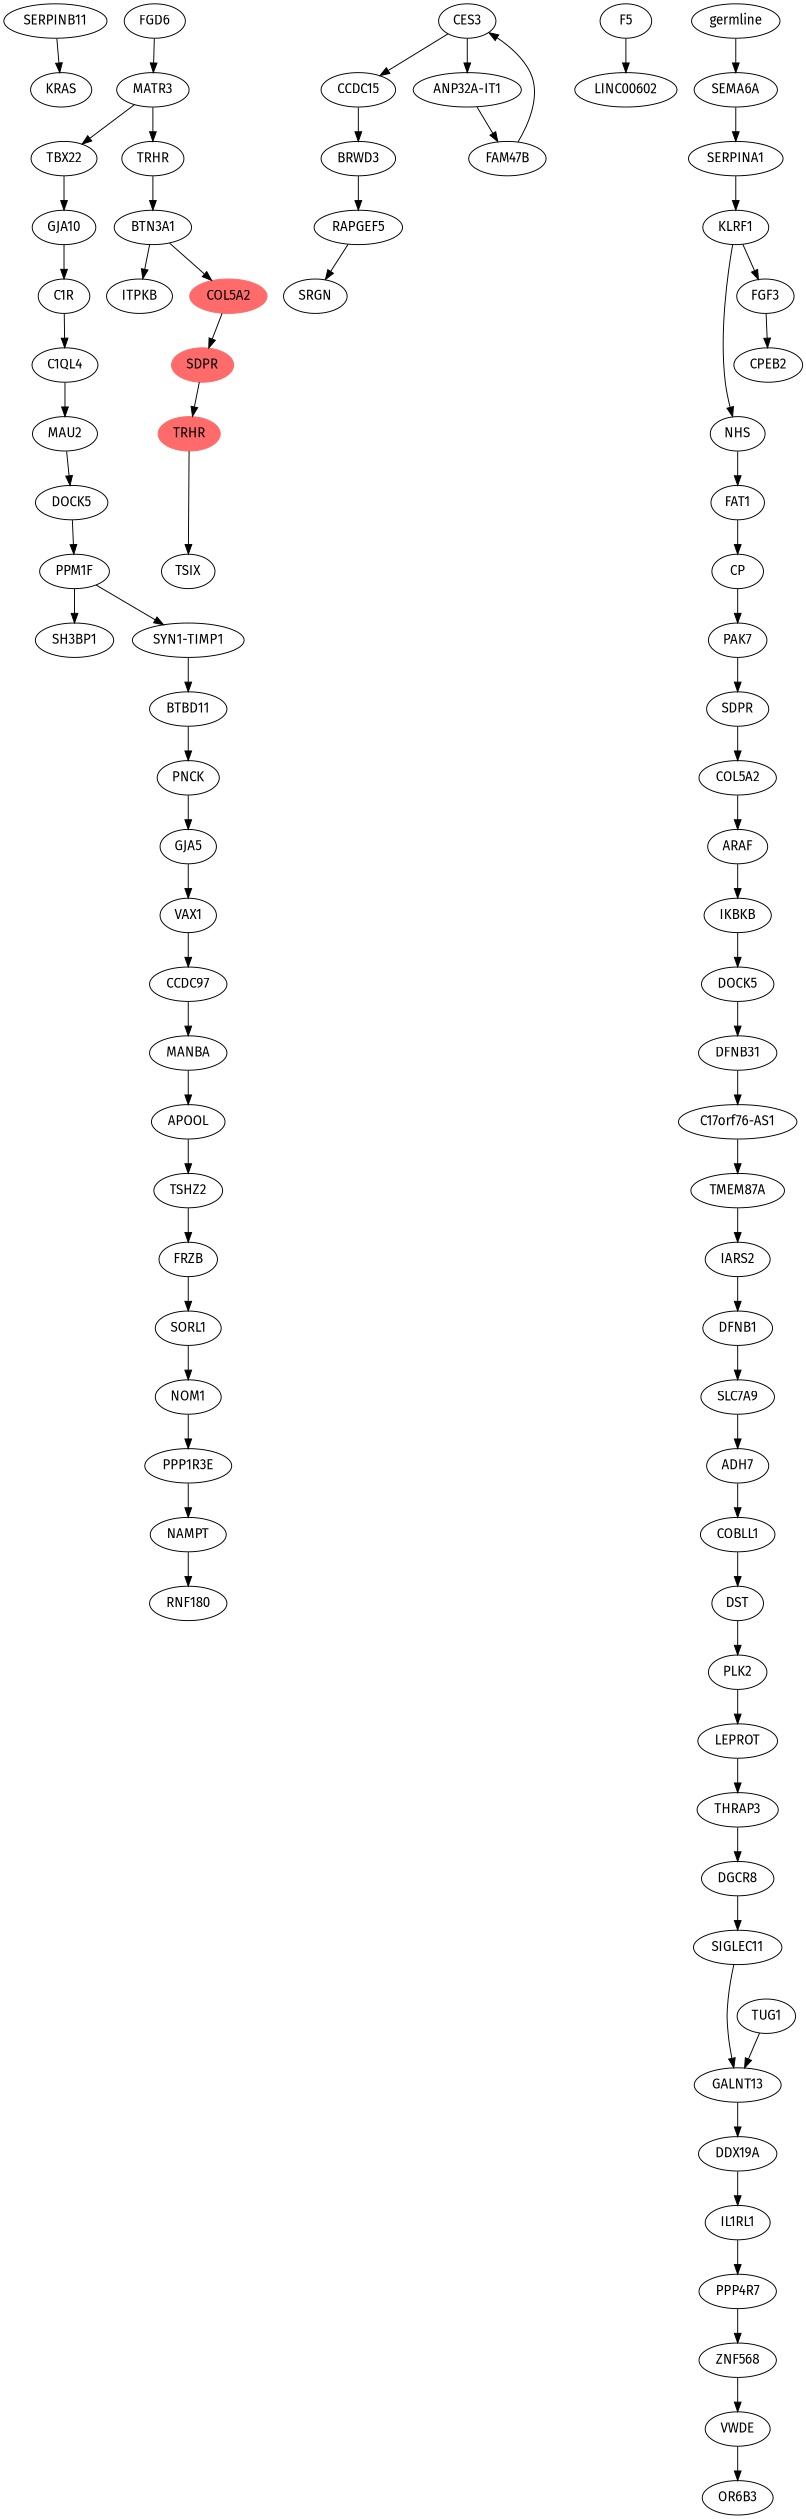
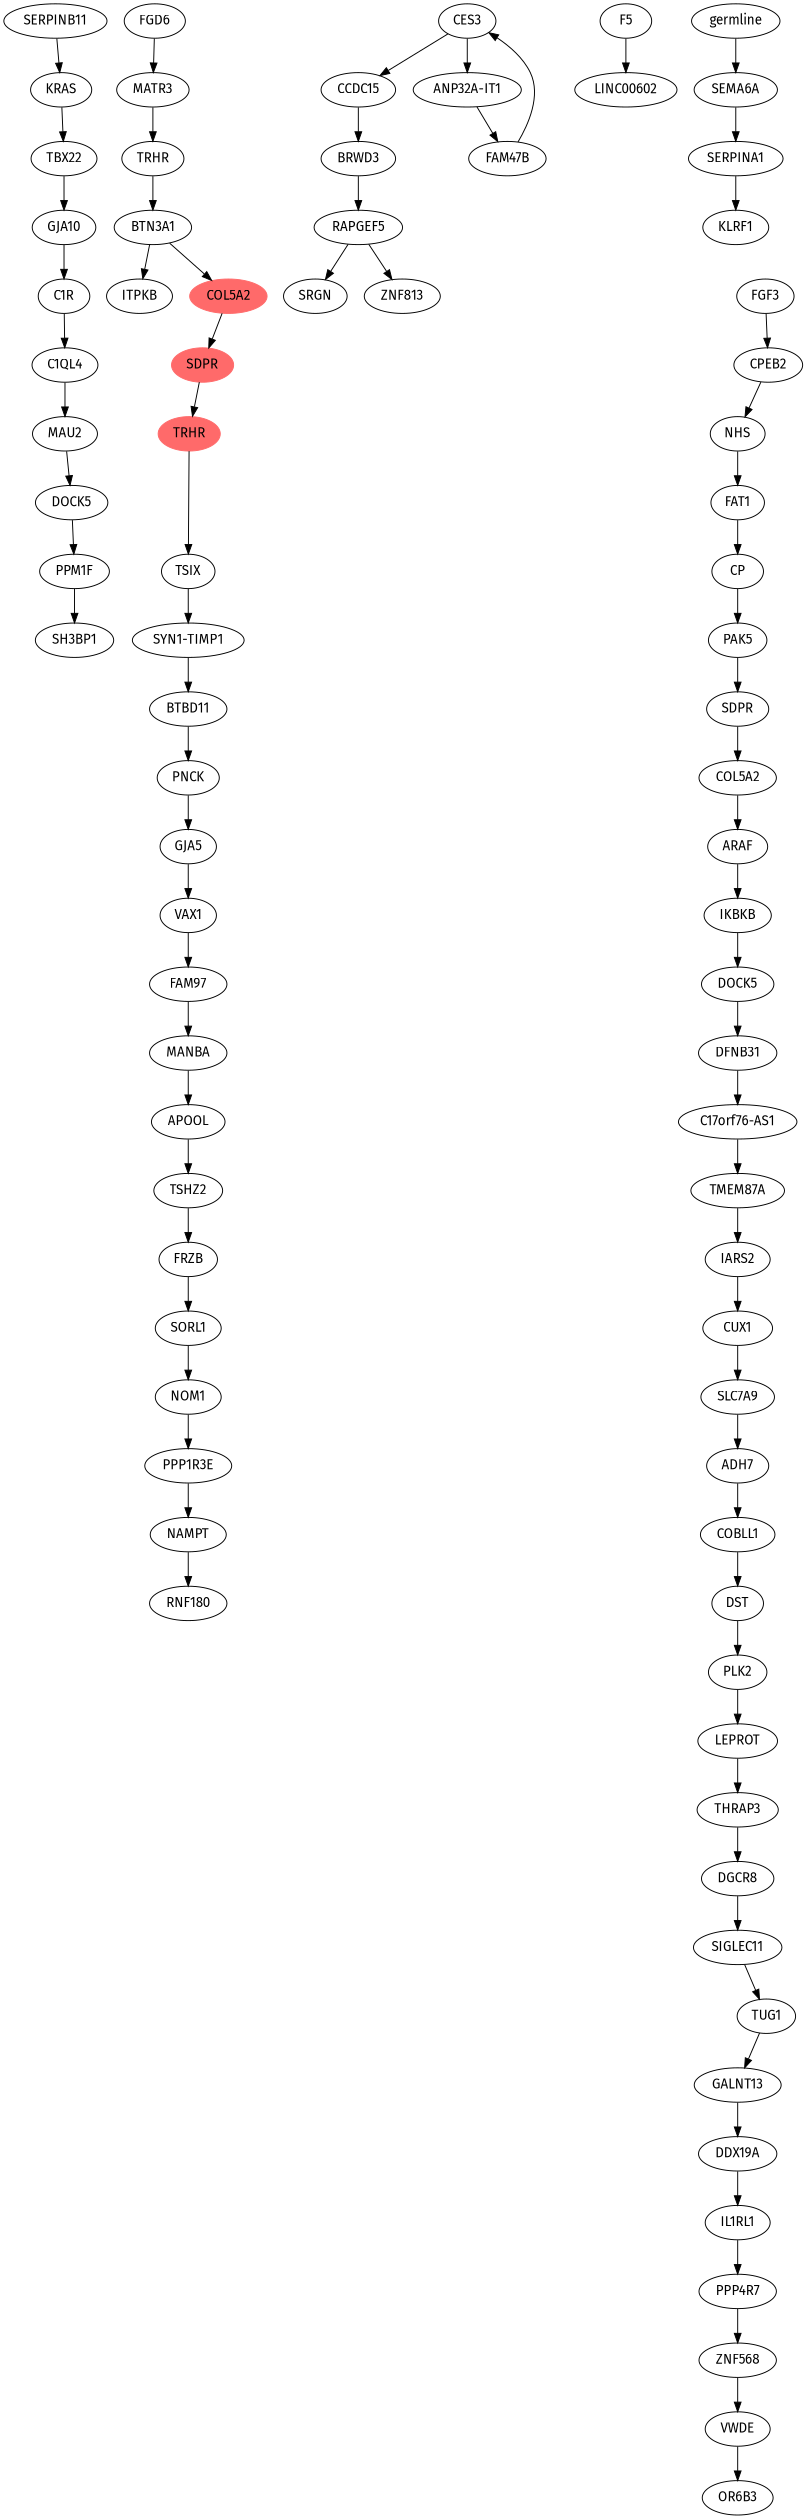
edge "MATR3" -> "TBX22": now "KRAS" -> "TBX22"
edge "KLRF1" -> "FGF3": removed
node "ZNF813": added
edge "KLRF1" -> "NHS": now "CPEB2" -> "NHS"
edge "PPM1F" -> "SYN1-TIMP1": now "TSIX" -> "SYN1-TIMP1"
node "PAK7": label "PAK7" -> "PAK5"
node "CCDC97": label "CCDC97" -> "FAM97"
node "DFNB1": label "DFNB1" -> "CUX1"
edge "SIGLEC11" -> "GALNT13": now "SIGLEC11" -> "TUG1"
